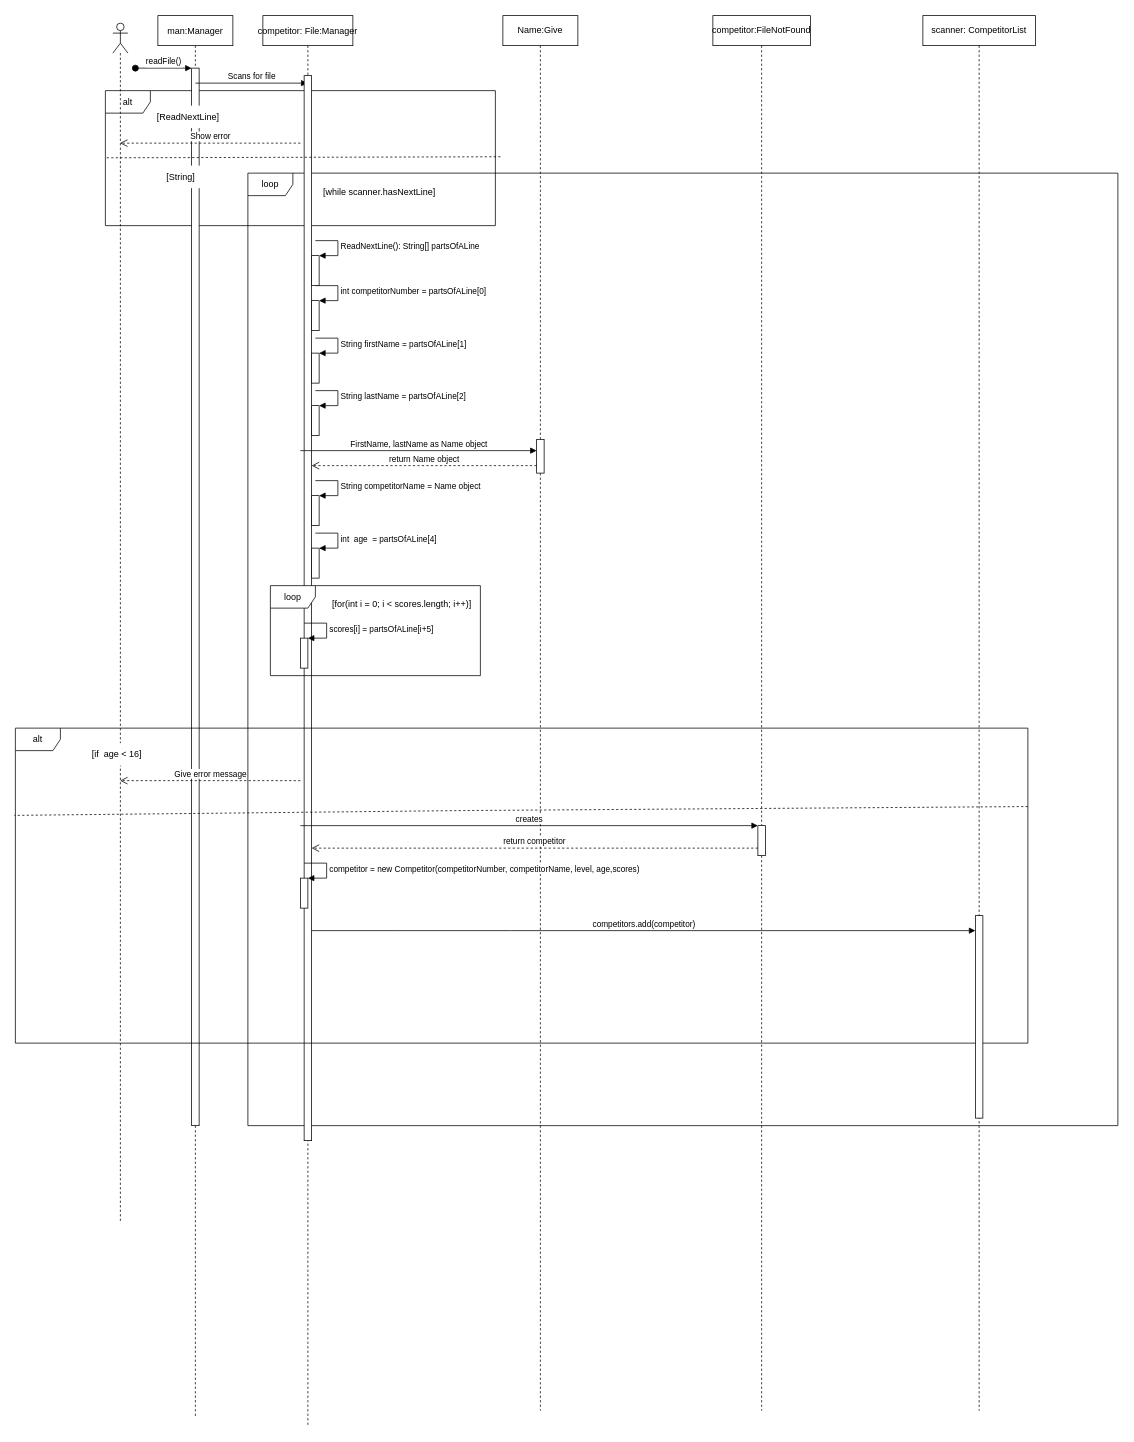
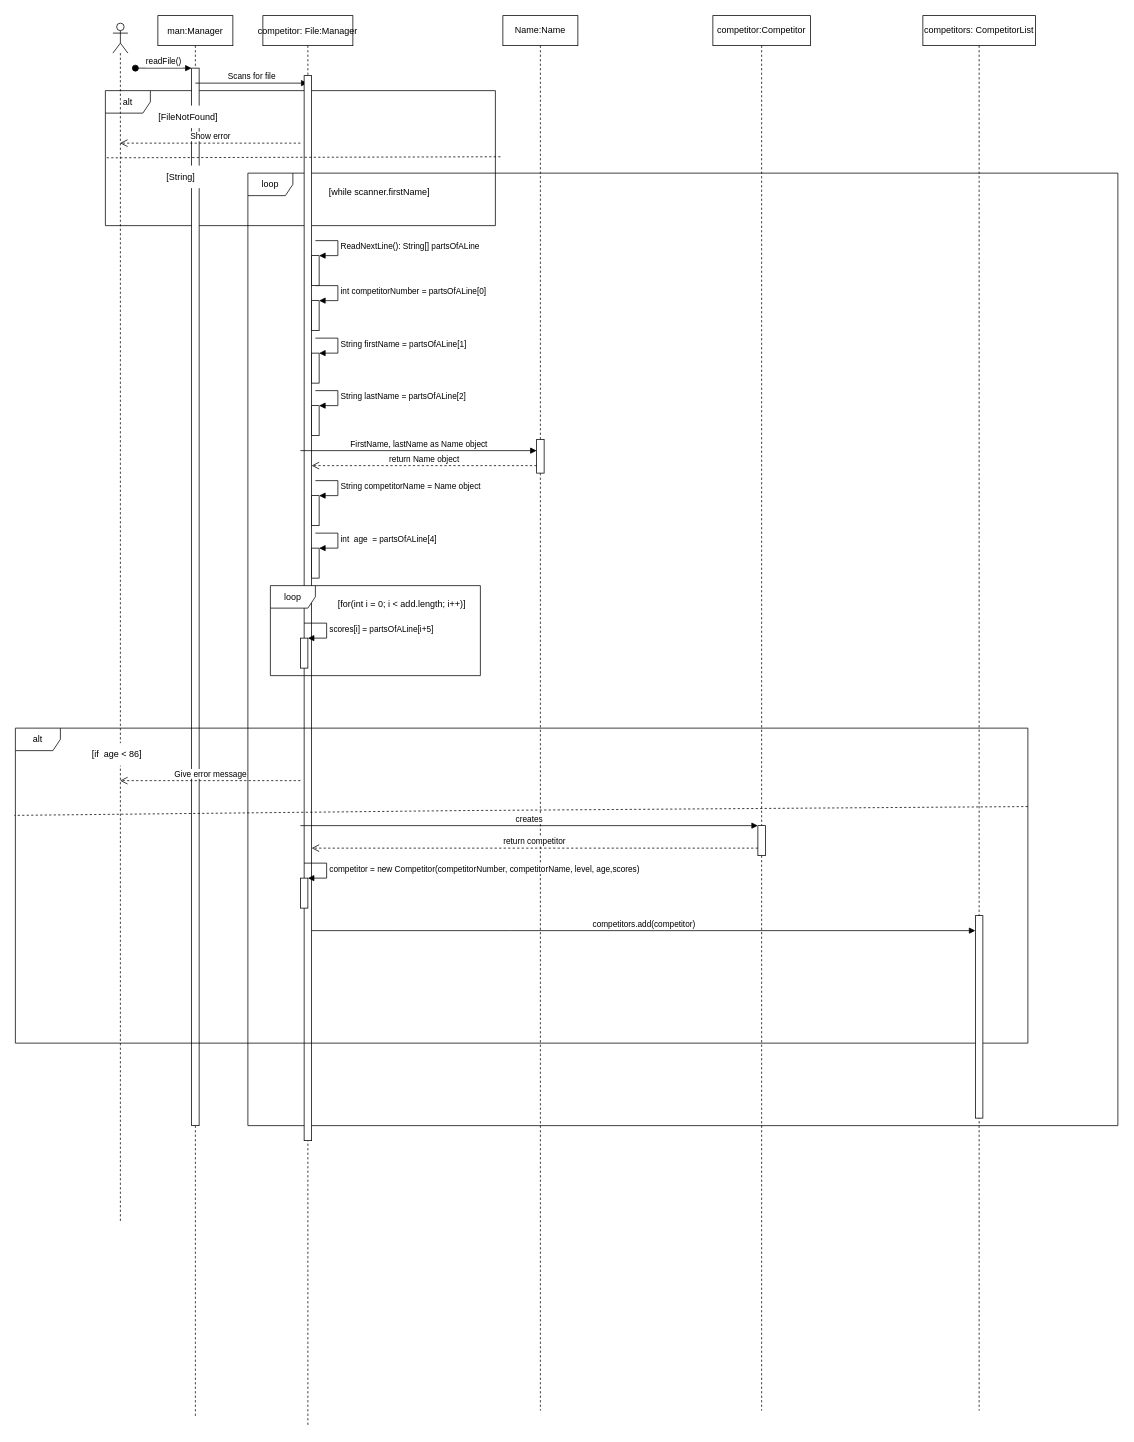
node "Name:Give": label "Name:Give" -> "Name:Name"
node "competitor:FileNotFound": label "competitor:FileNotFound" -> "competitor:Competitor"
node "scanner: CompetitorList": label "scanner: CompetitorList" -> "competitors: CompetitorList"
node "[ReadNextLine]": label "[ReadNextLine]" -> "[FileNotFound]"
node "[while scanner.hasNextLine]": label "[while scanner.hasNextLine]" -> "[while scanner.firstName]"
node "[for(int i = 0; i < scores.length; i++)]": label "[for(int i = 0; i < scores.length; i++)]" -> "[for(int i = 0; i < add.length; i++)]"
node "[if age < 16]": label "[if age < 16]" -> "[if age < 86]"
